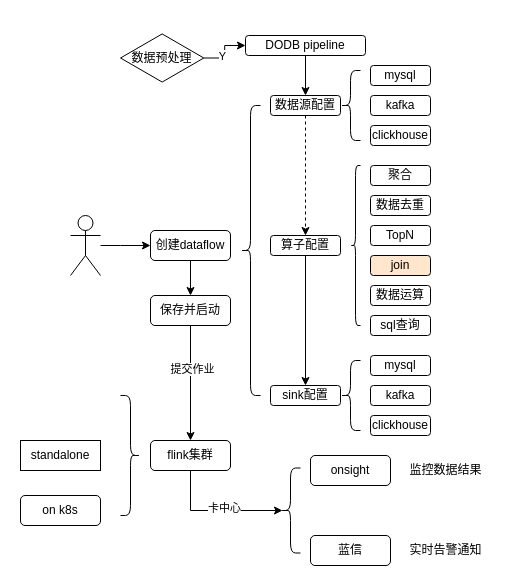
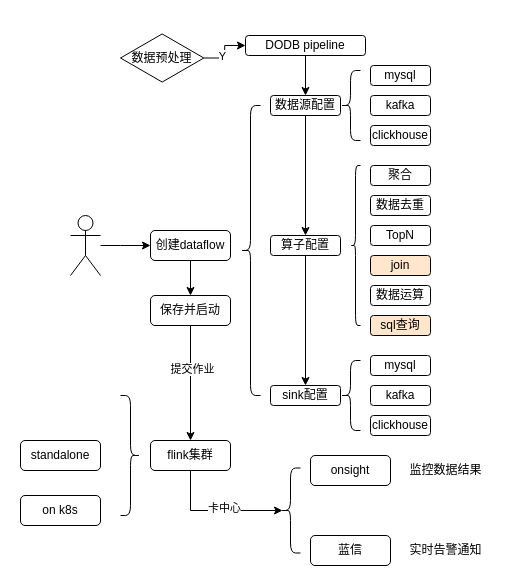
edge "数据源配置" -> "算子配置": style dashed -> solid
node "sql查询": fillcolor #ffffff -> #ffe6cc
node "standalone": shape rectangle -> rounded rectangle
